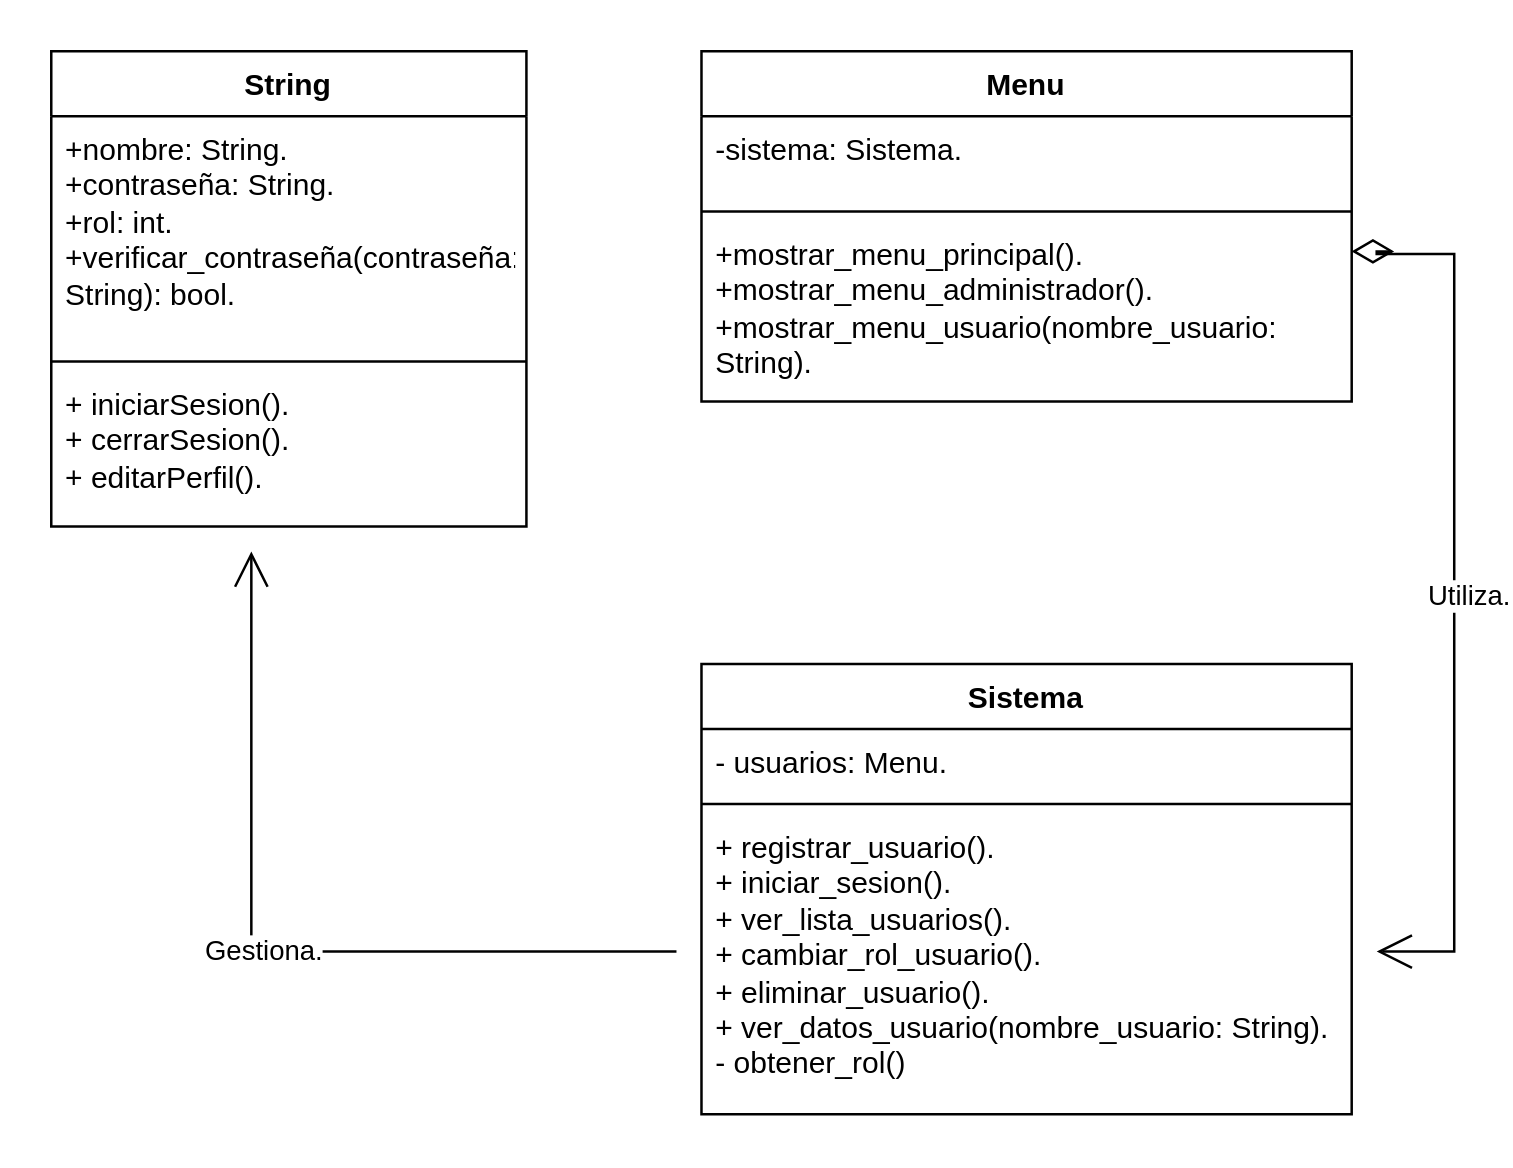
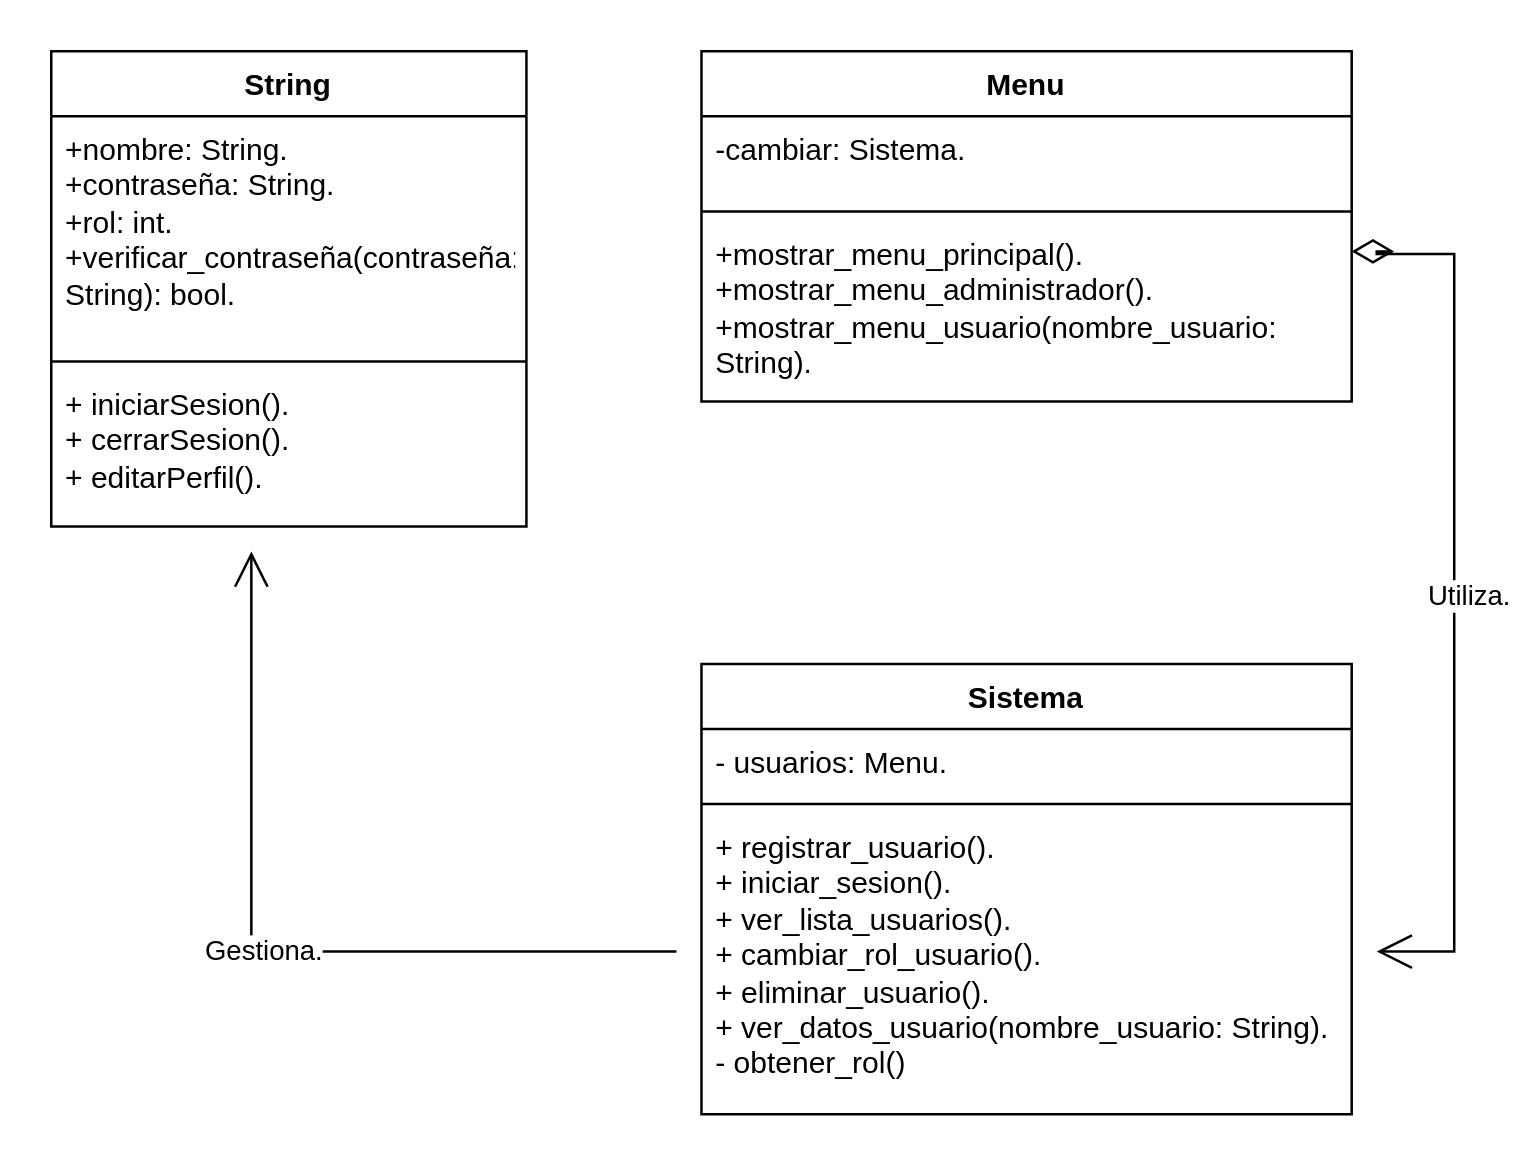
node "-sistema: Sistema.": label "-sistema: Sistema." -> "-cambiar: Sistema."
